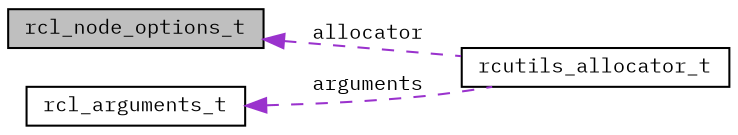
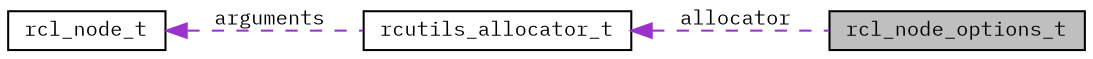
edge "rcutils_allocator_t" -> "rcl_node_options_t": reversed
node "rcl_arguments_t": label "rcl_arguments_t" -> "rcl_node_t"
